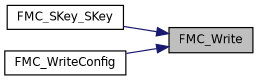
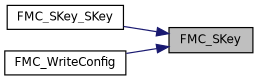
node "FMC_Write": label "FMC_Write" -> "FMC_SKey"
